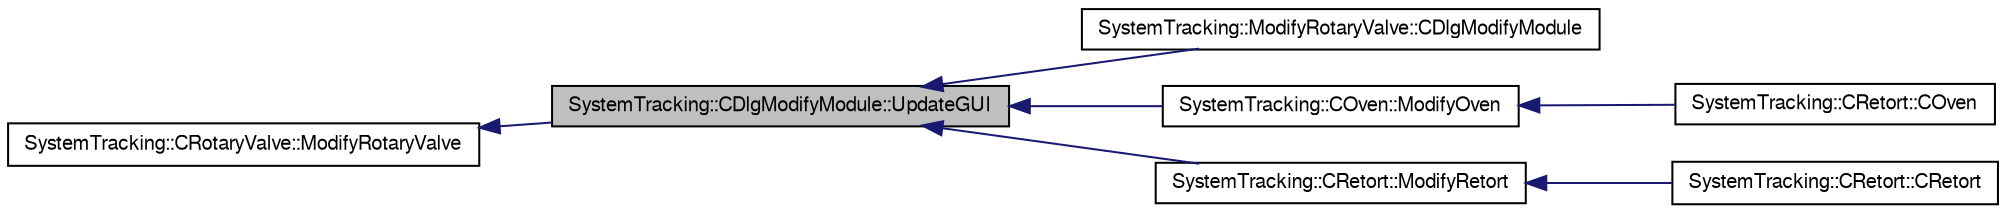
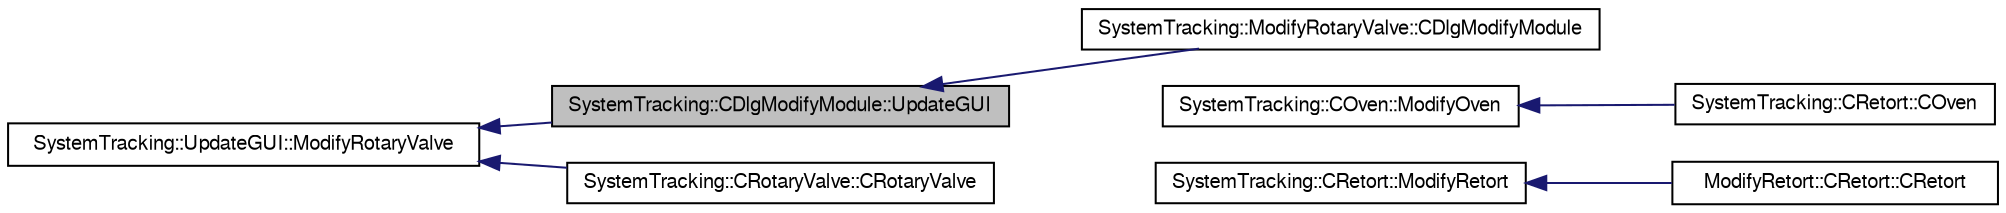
edge "SystemTracking::COven::ModifyOven" -> "SystemTracking::CDlgModifyModule::UpdateGUI": removed
node "SystemTracking::CRotaryValve::ModifyRotaryValve": label "SystemTracking::CRotaryValve::ModifyRotaryValve" -> "SystemTracking::UpdateGUI::ModifyRotaryValve"
edge "SystemTracking::CRetort::ModifyRetort" -> "SystemTracking::CDlgModifyModule::UpdateGUI": removed
node "SystemTracking::CRotaryValve::CRotaryValve": added
node "SystemTracking::CRetort::CRetort": label "SystemTracking::CRetort::CRetort" -> "ModifyRetort::CRetort::CRetort"
